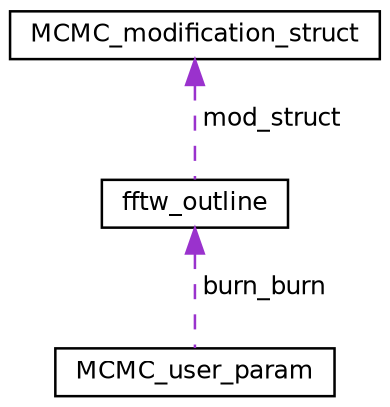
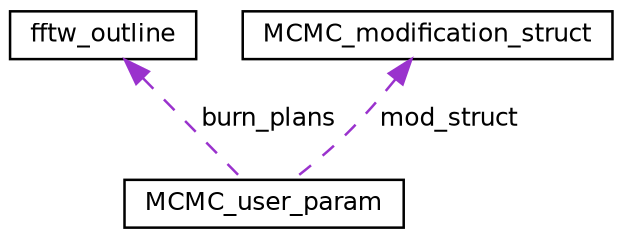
edge "fftw_outline" -> "MCMC_modification_struct": now "MCMC_user_param" -> "MCMC_modification_struct"
edge "MCMC_user_param" -> "fftw_outline": label " burn_burn" -> " burn_plans"
